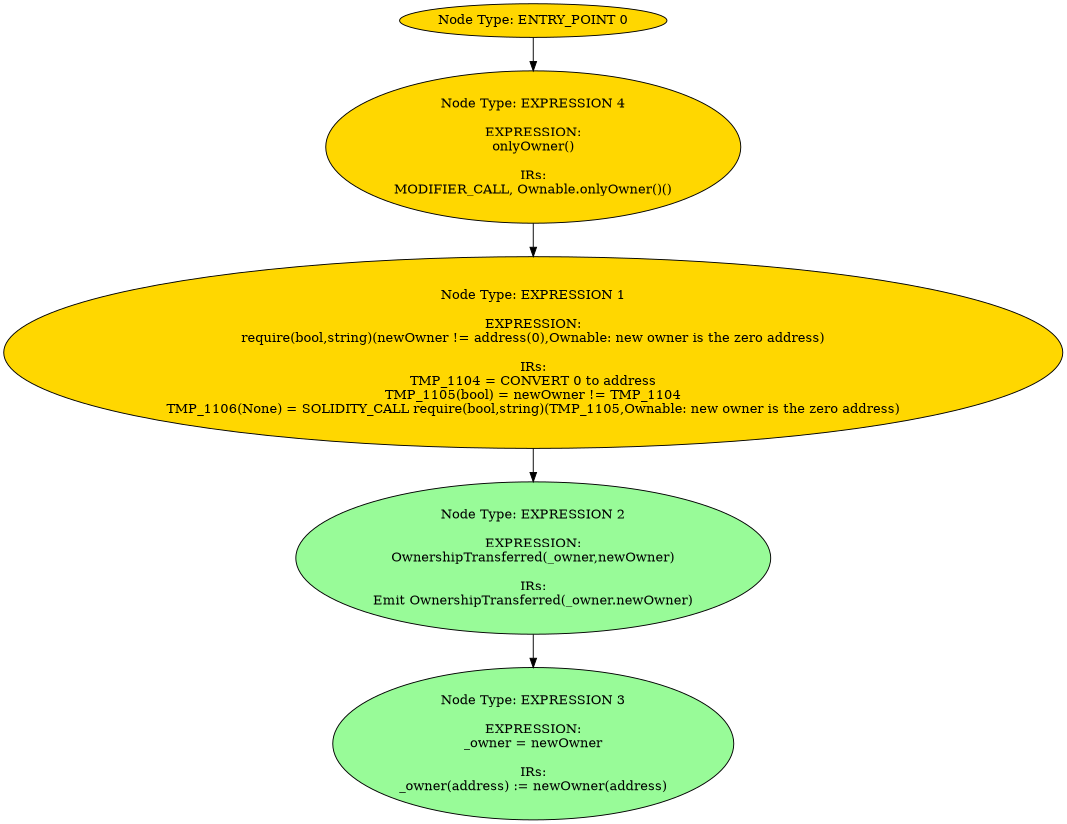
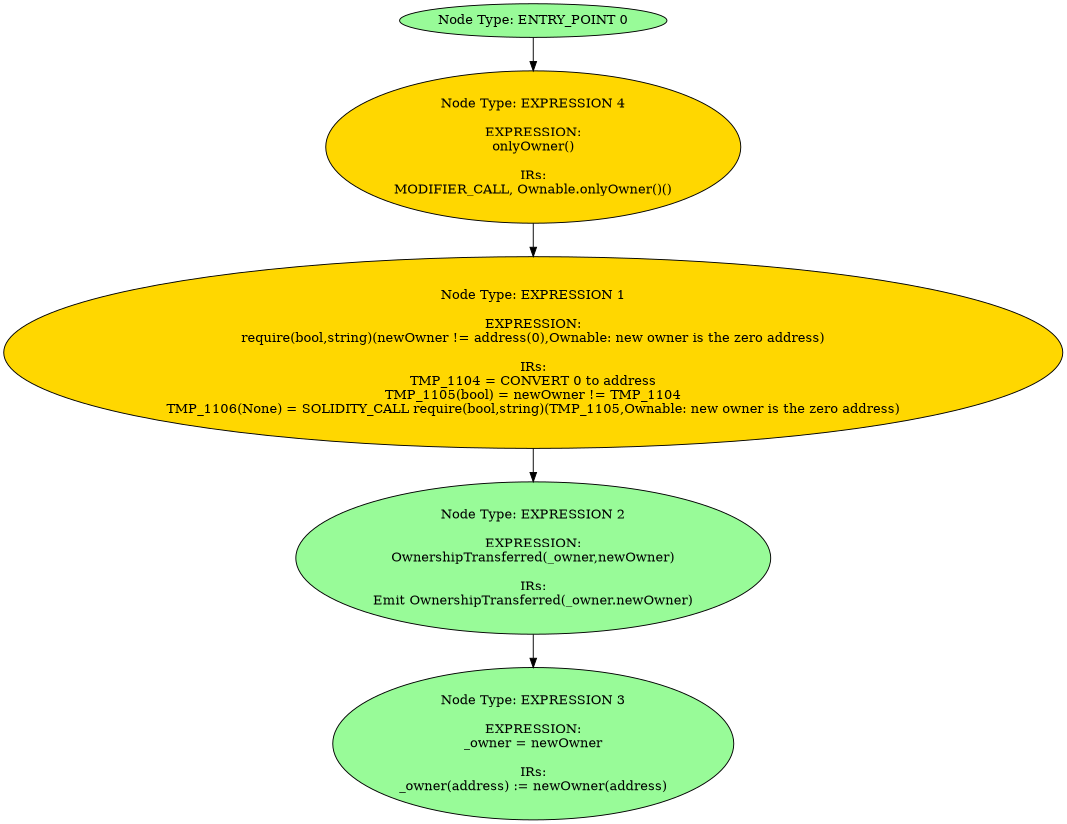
node "Node Type: ENTRY_POINT 0": fillcolor gold -> palegreen
